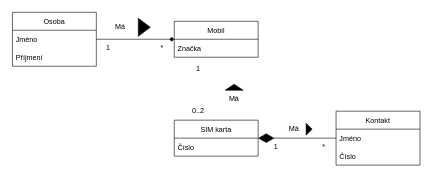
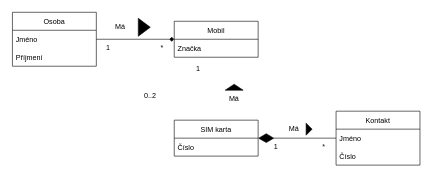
node "0..2": moved (198, 111) -> (150, 96)
